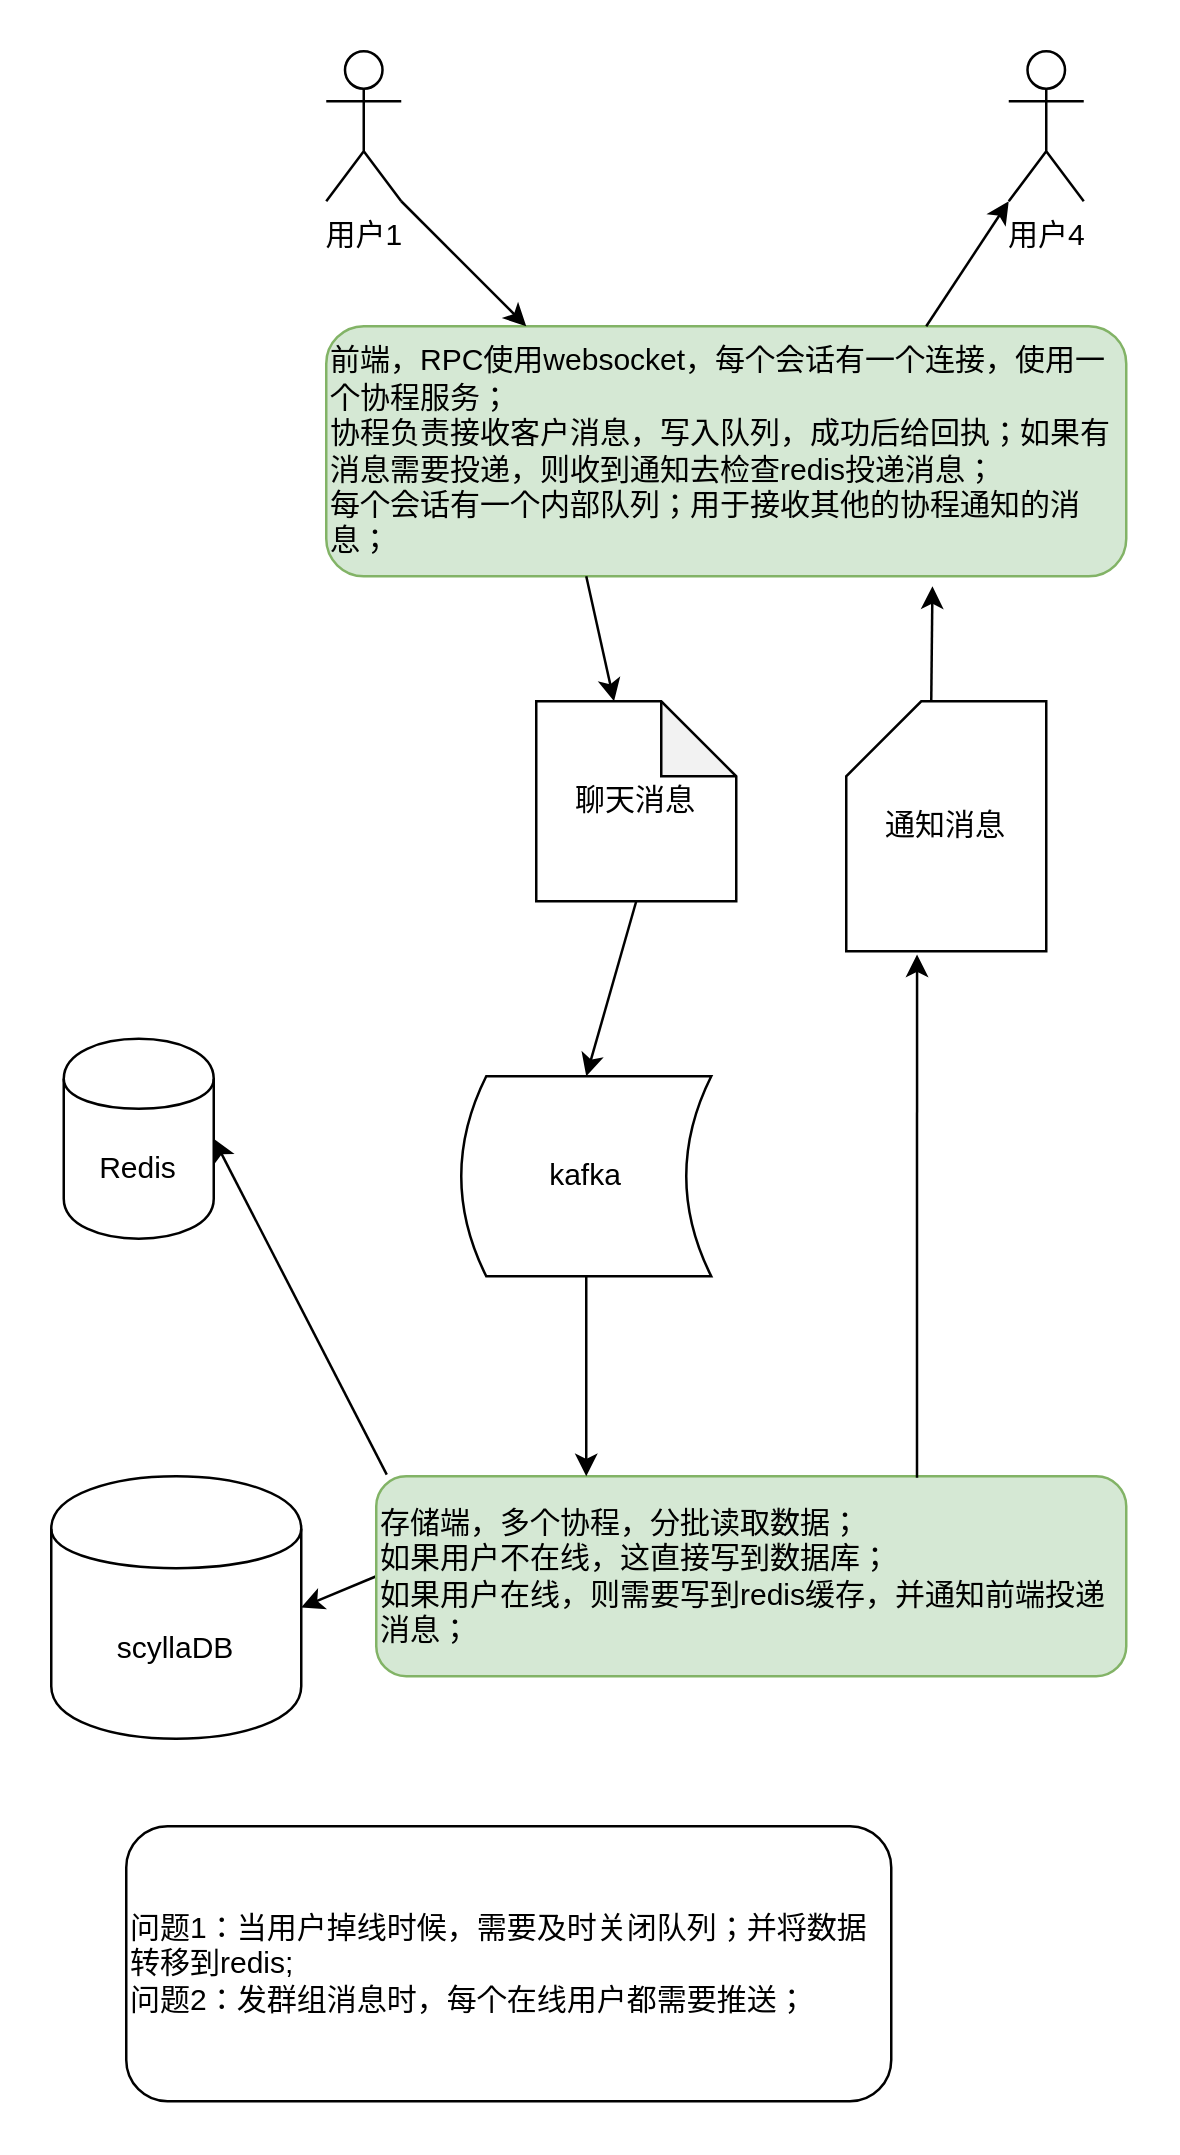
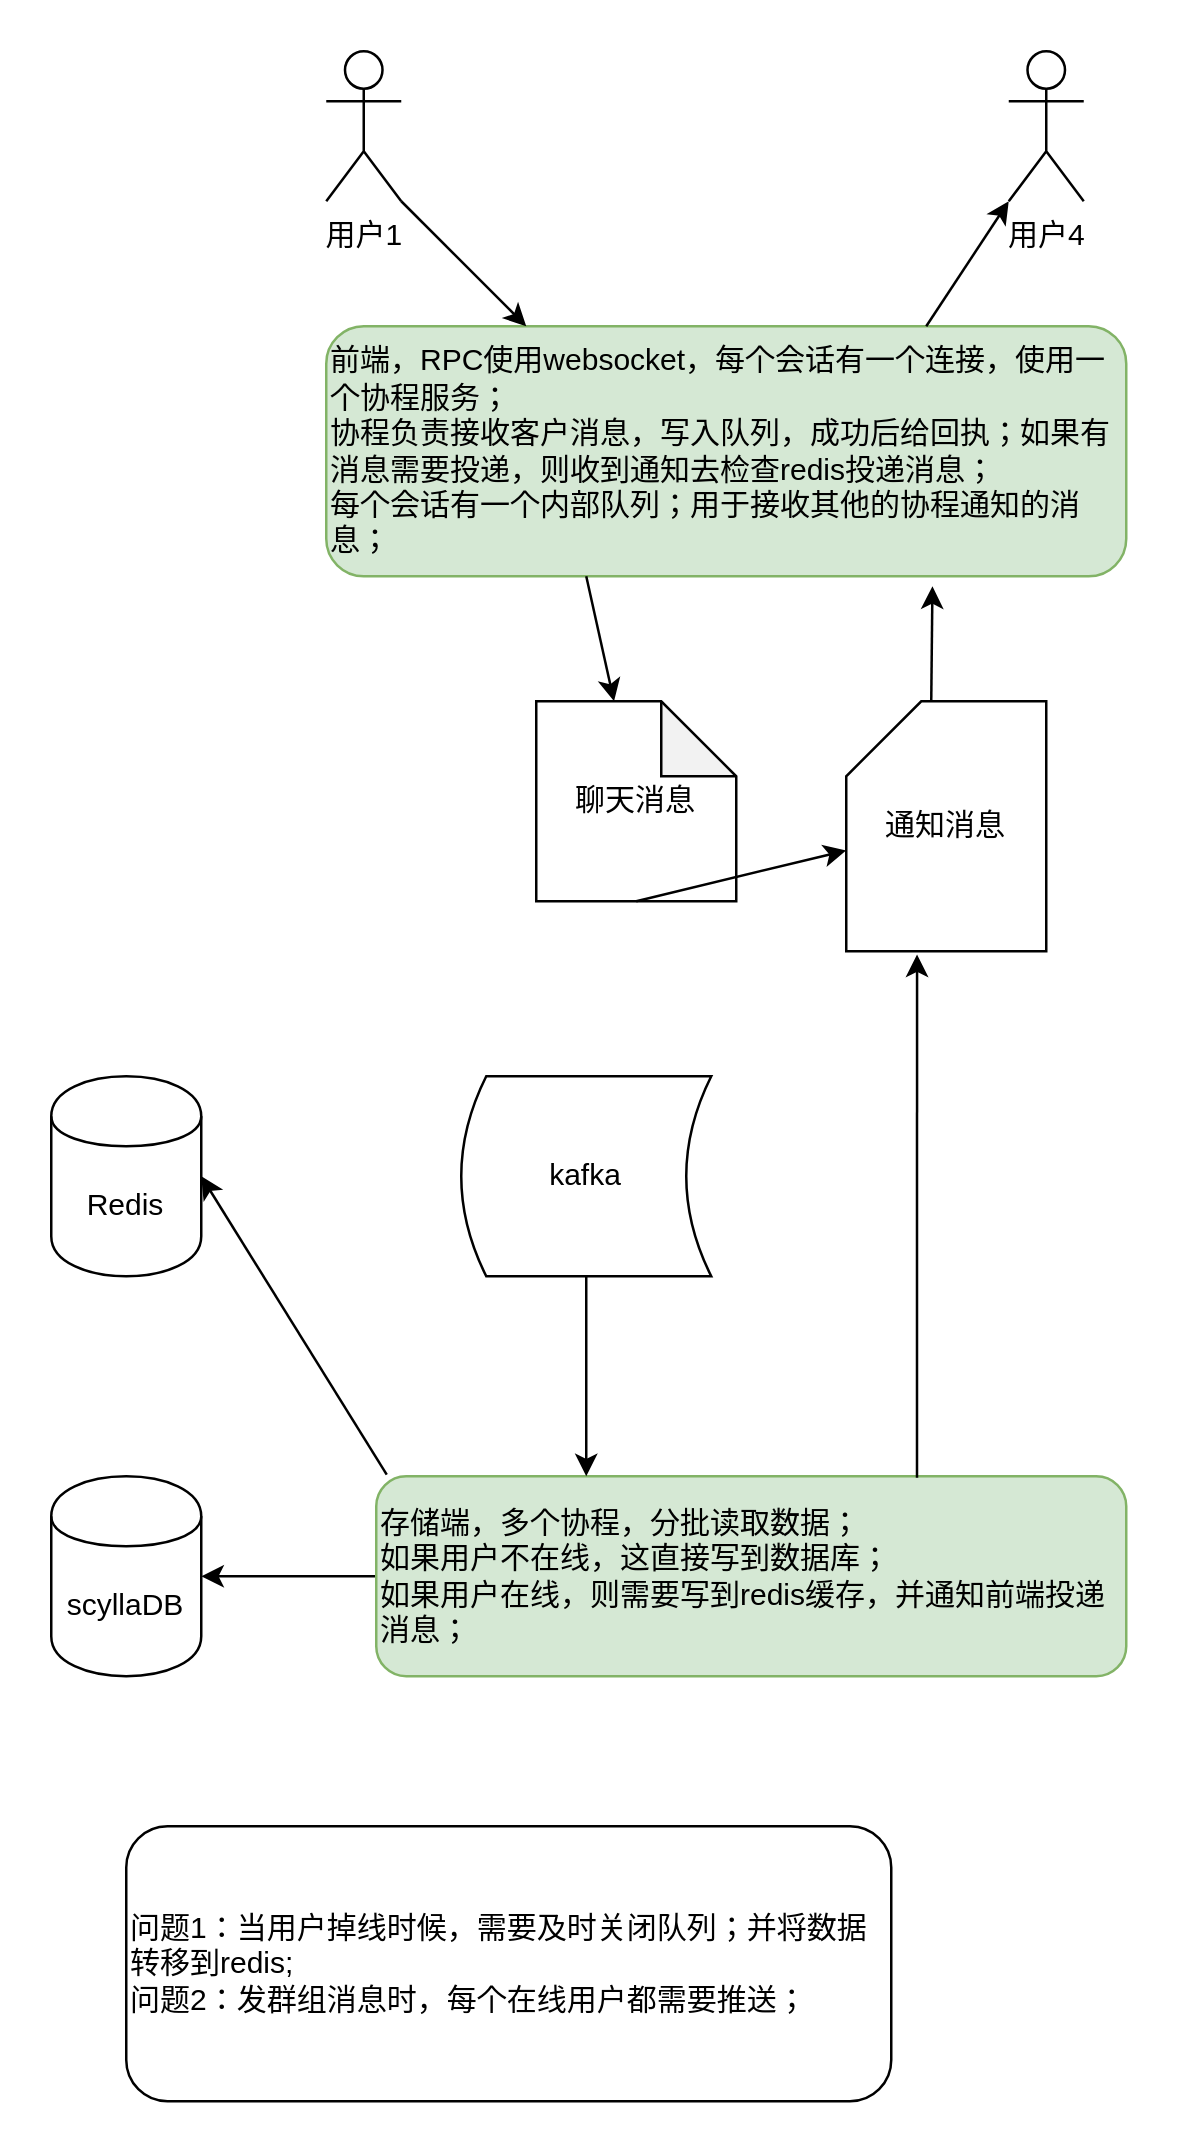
edge "聊天消息" -> "kafka": now "聊天消息" -> "通知消息"
node "Redis": moved (139, 1139) -> (126, 1176)
node "scyllaDB": size 250x263 -> 150x200
